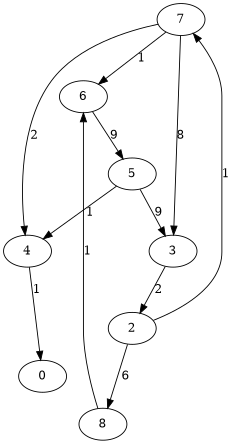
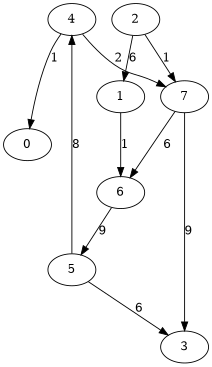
edge "7" -> "6": label "1" -> "6"
edge "7" -> "4": reversed
edge "7" -> "3": label "8" -> "9"
edge "5" -> "4": label "1" -> "8"
edge "5" -> "3": label "9" -> "6"
edge "3" -> "2": removed, label "2"
node "8": label "8" -> "1"
